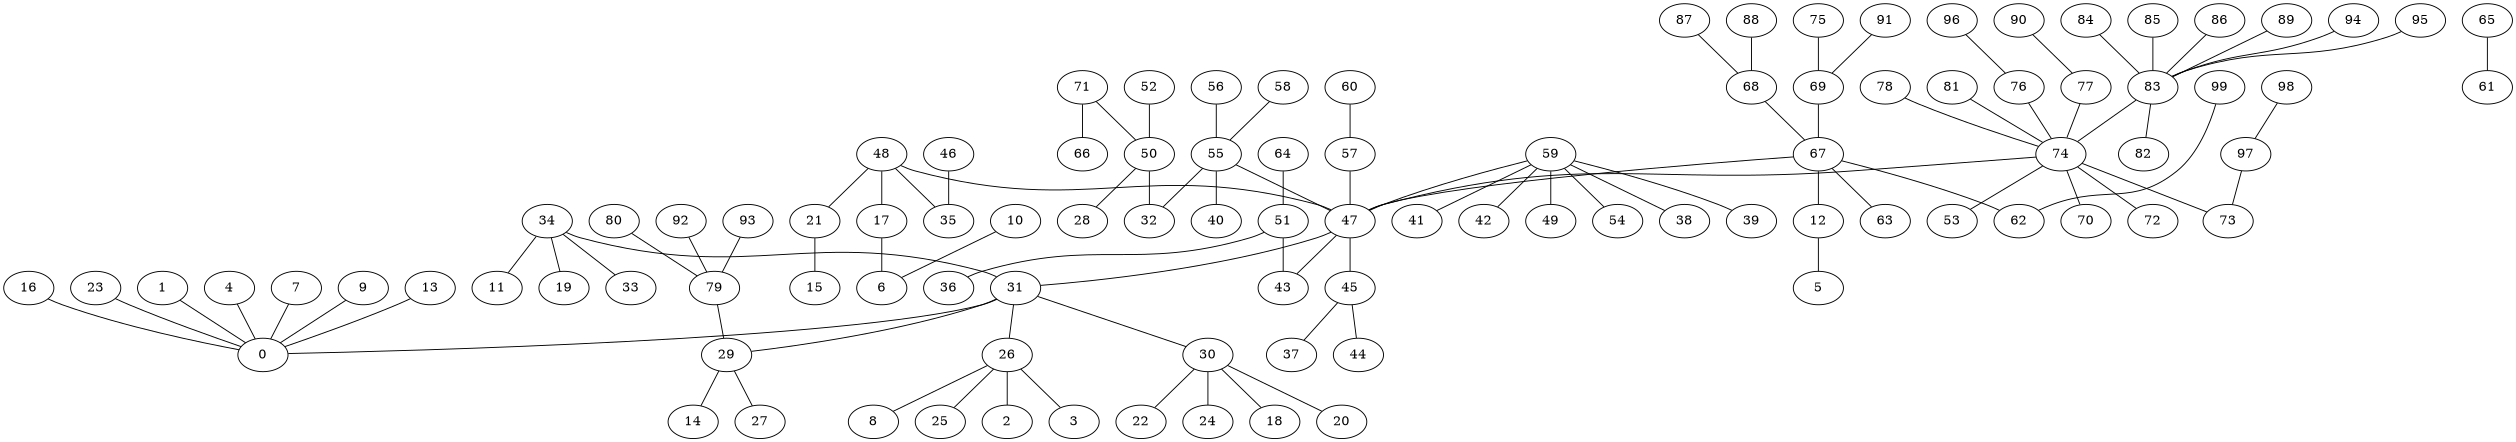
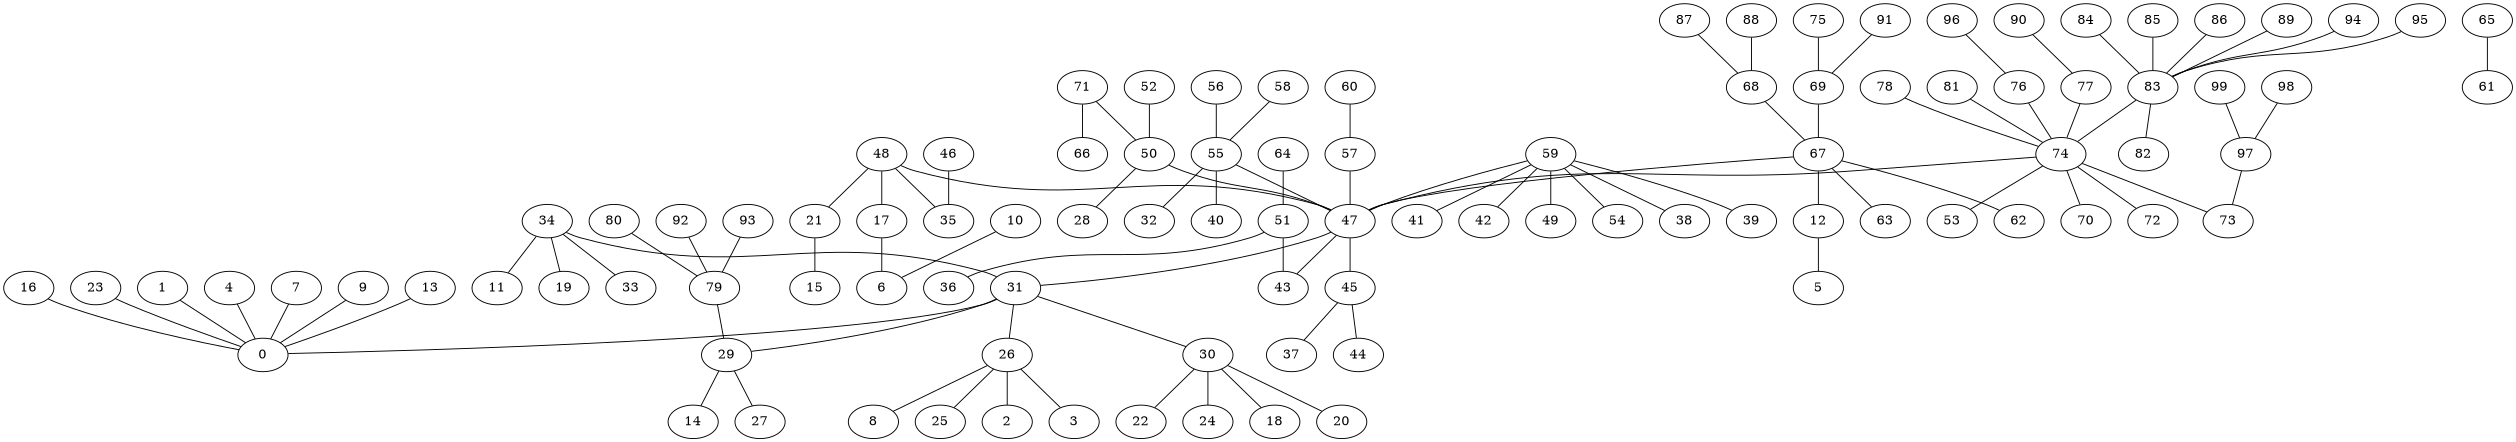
edge "99" -- "62": now "99" -- "97"
edge "50" -- "32": now "50" -- "47"
